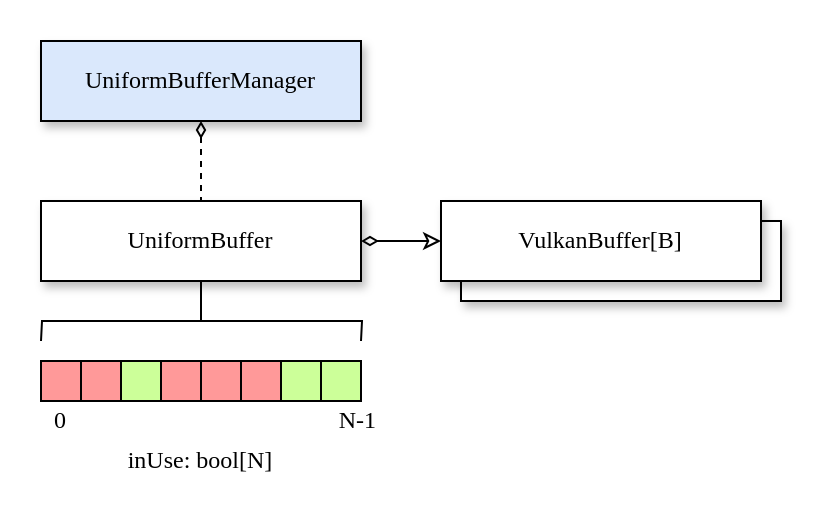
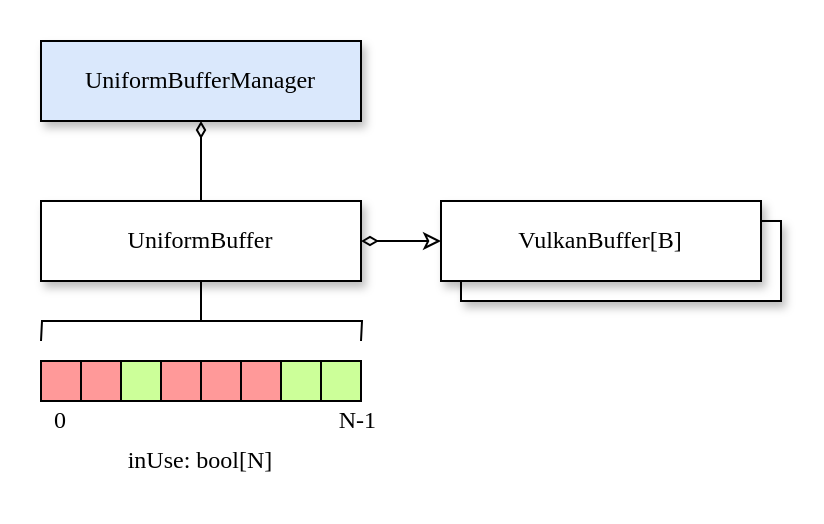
edge "UniformBuffer" -> "UniformBufferManager": style dashed -> solid
